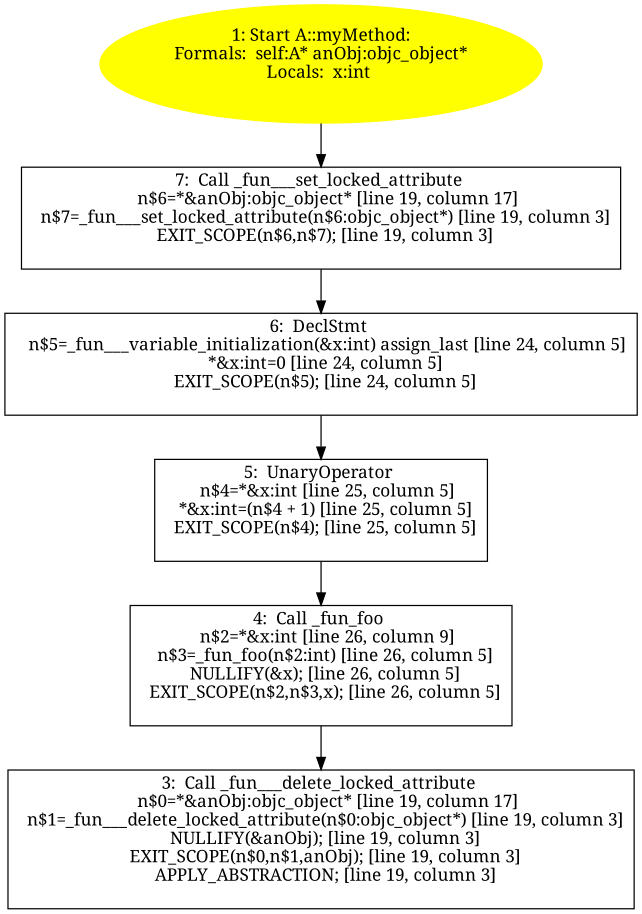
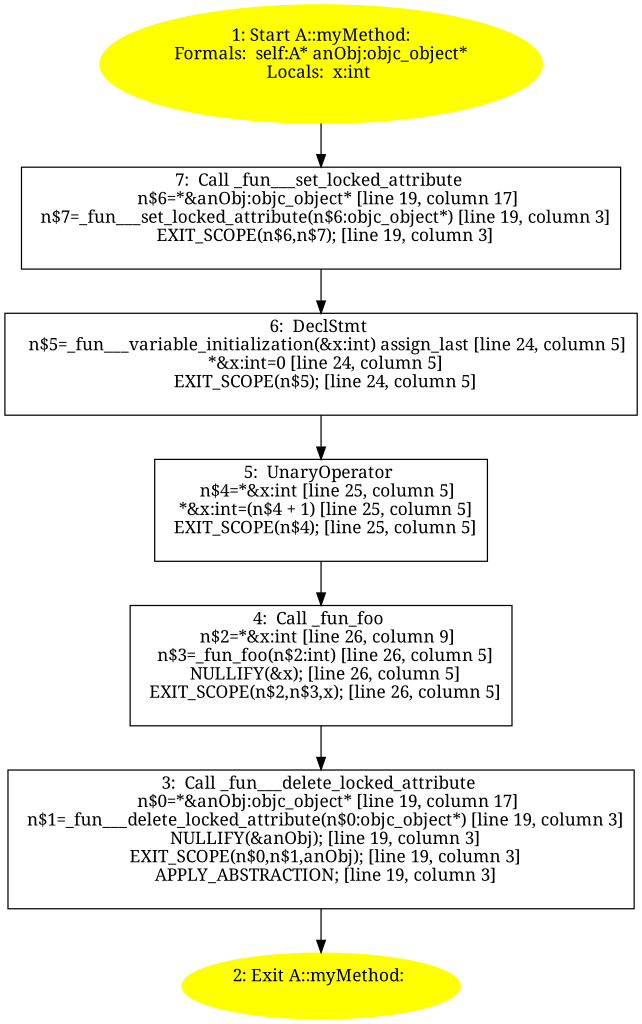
node "2: Exit A::myMethod:": added
